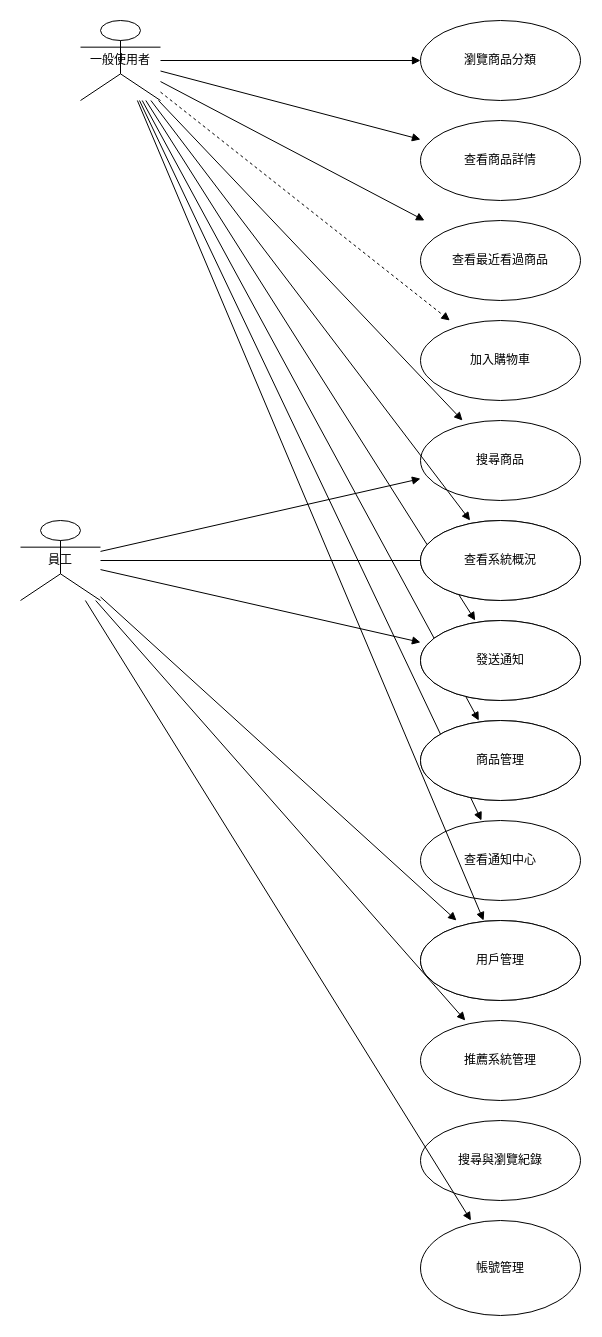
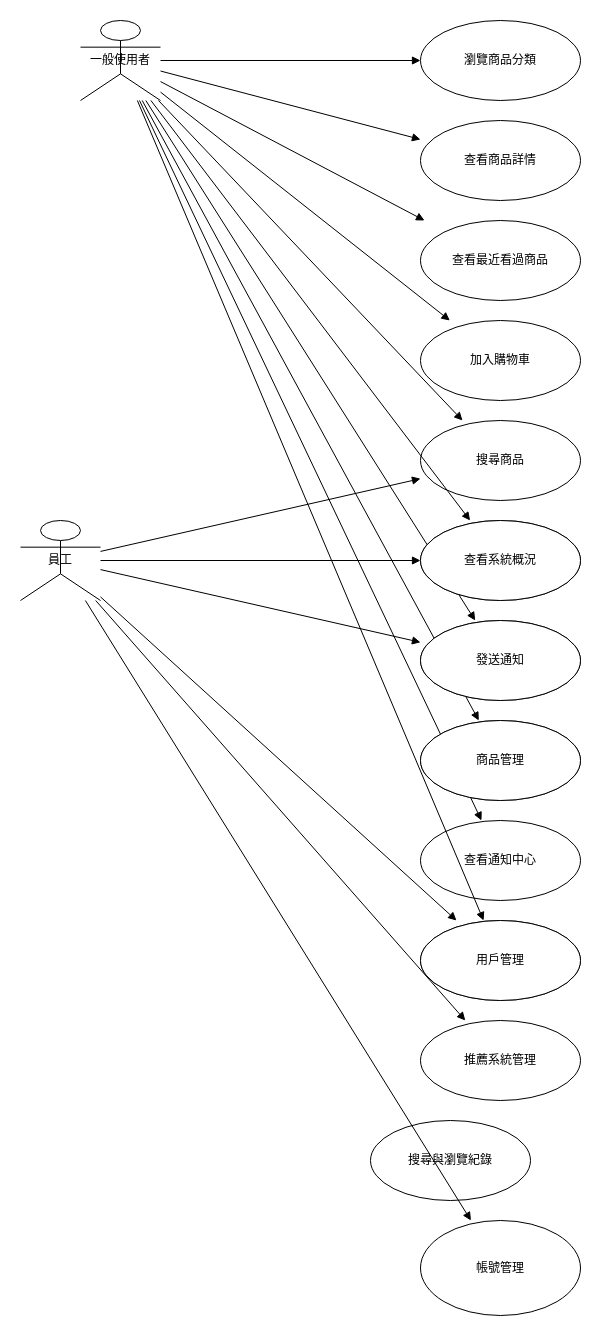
edge "一般使用者" -> "加入購物車": style dashed -> solid
edge "員工" -- "查看系統概況": arrowhead none -> block
node "搜尋與瀏覽紀錄": moved (501, 1161) -> (451, 1161)
